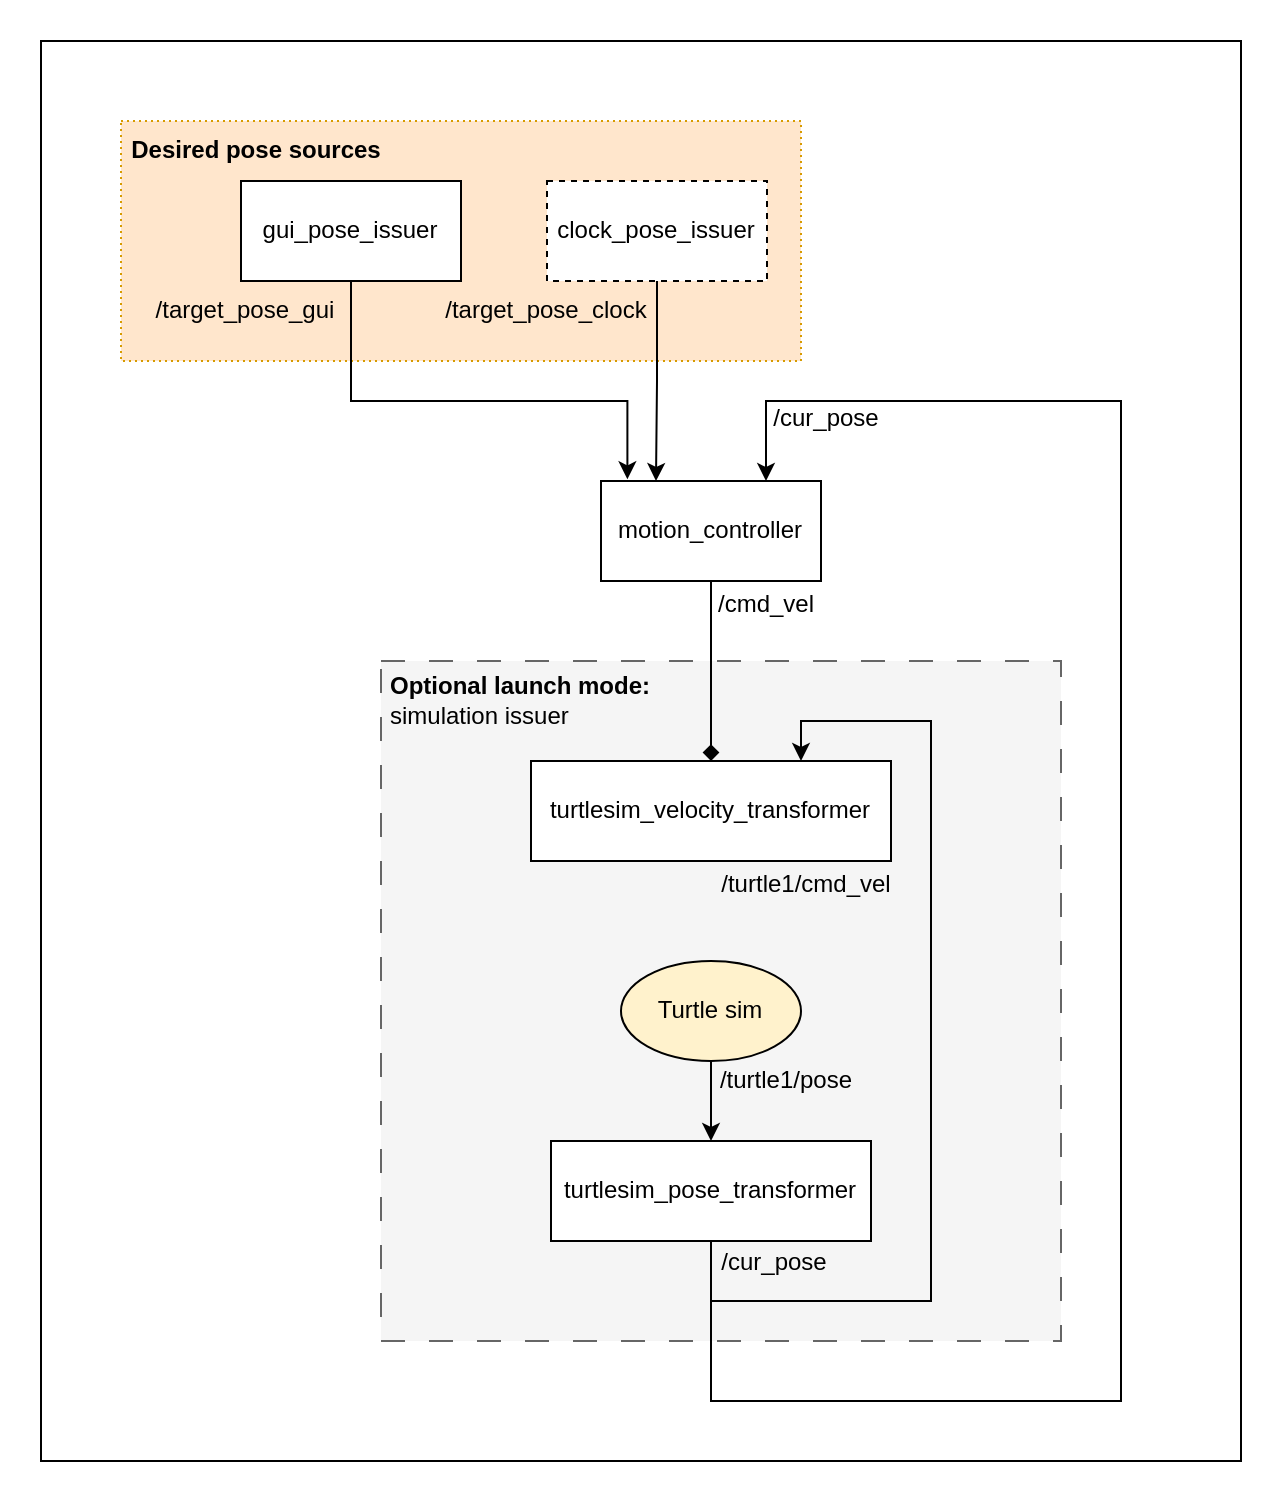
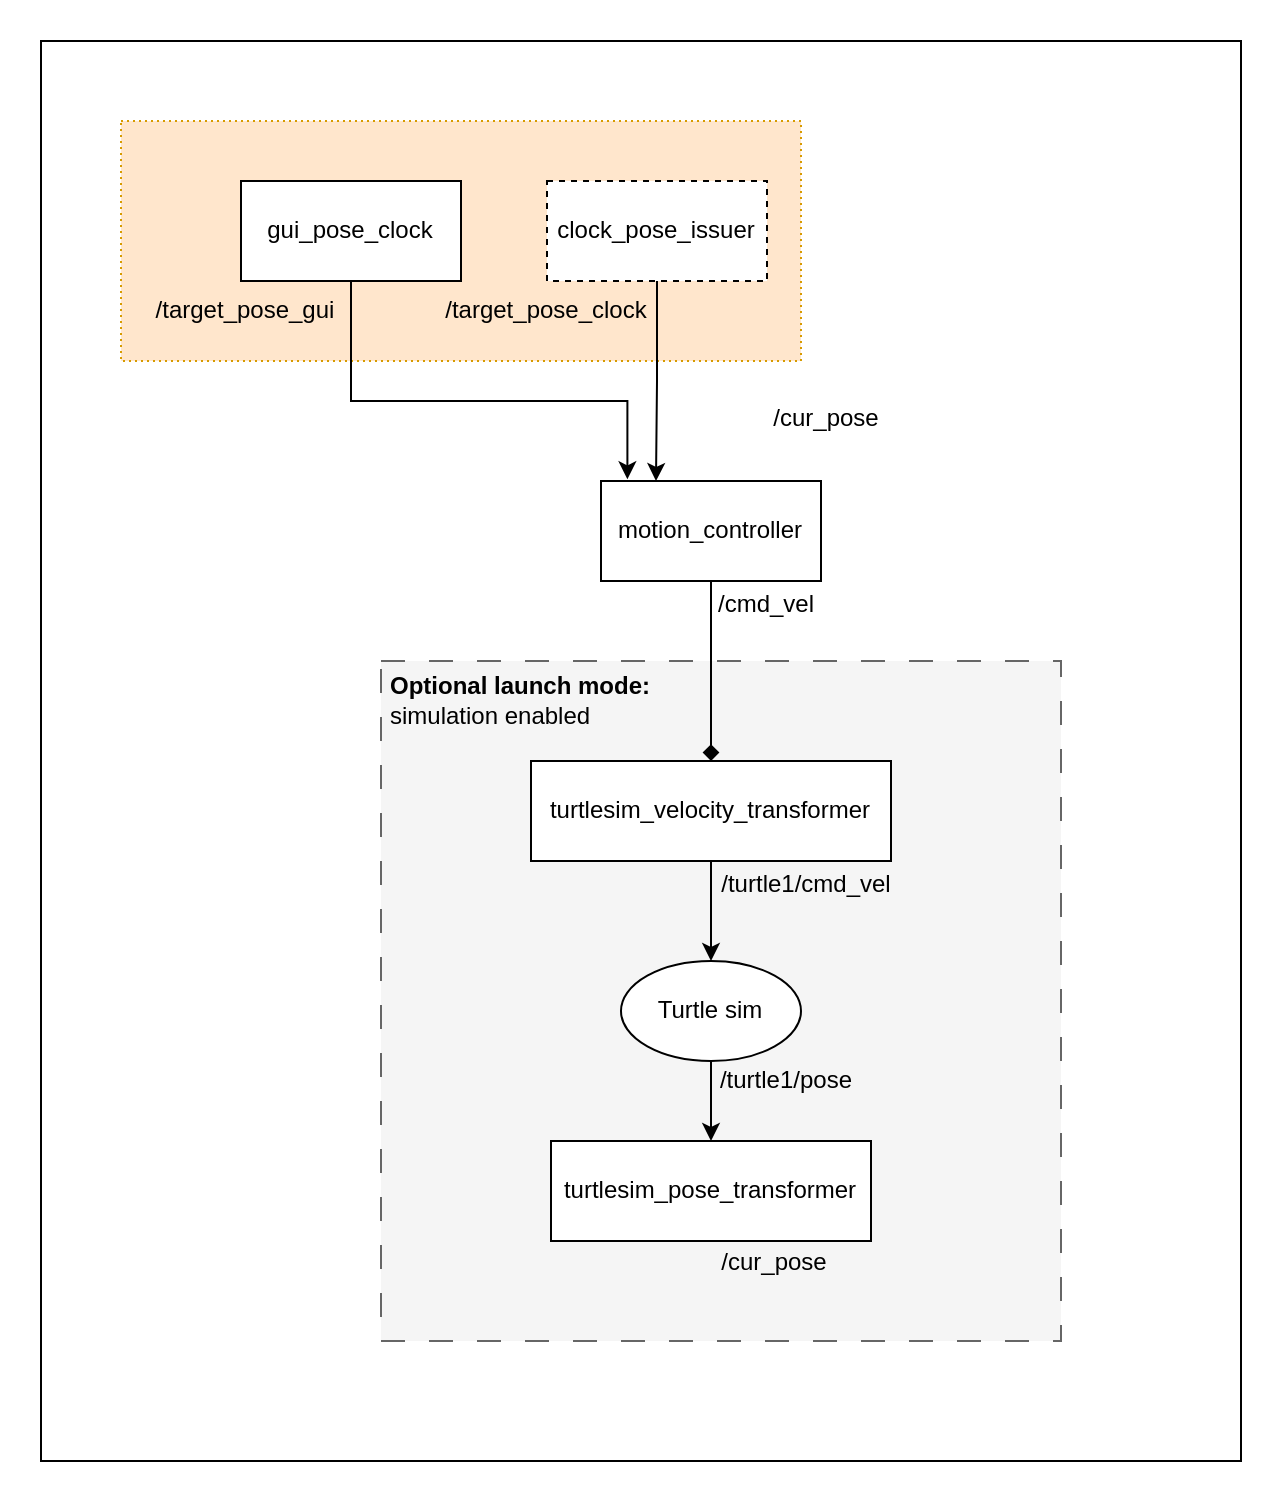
node "Desired pose sources": removed
node "gui_pose_issuer": label "gui_pose_issuer" -> "gui_pose_clock"
node "Optional launch mode: simulation issuer": label "Optional launch mode: simulation issuer" -> "Optional launch mode: simulation enabled"
edge "turtlesim_velocity_transformer" -> "Turtle sim": added
edge "turtlesim_pose_transformer" -> "motion_controller": removed
node "Turtle sim": fillcolor #fff2cc -> #ffffff
edge "turtlesim_pose_transformer" -> "turtlesim_velocity_transformer": removed
